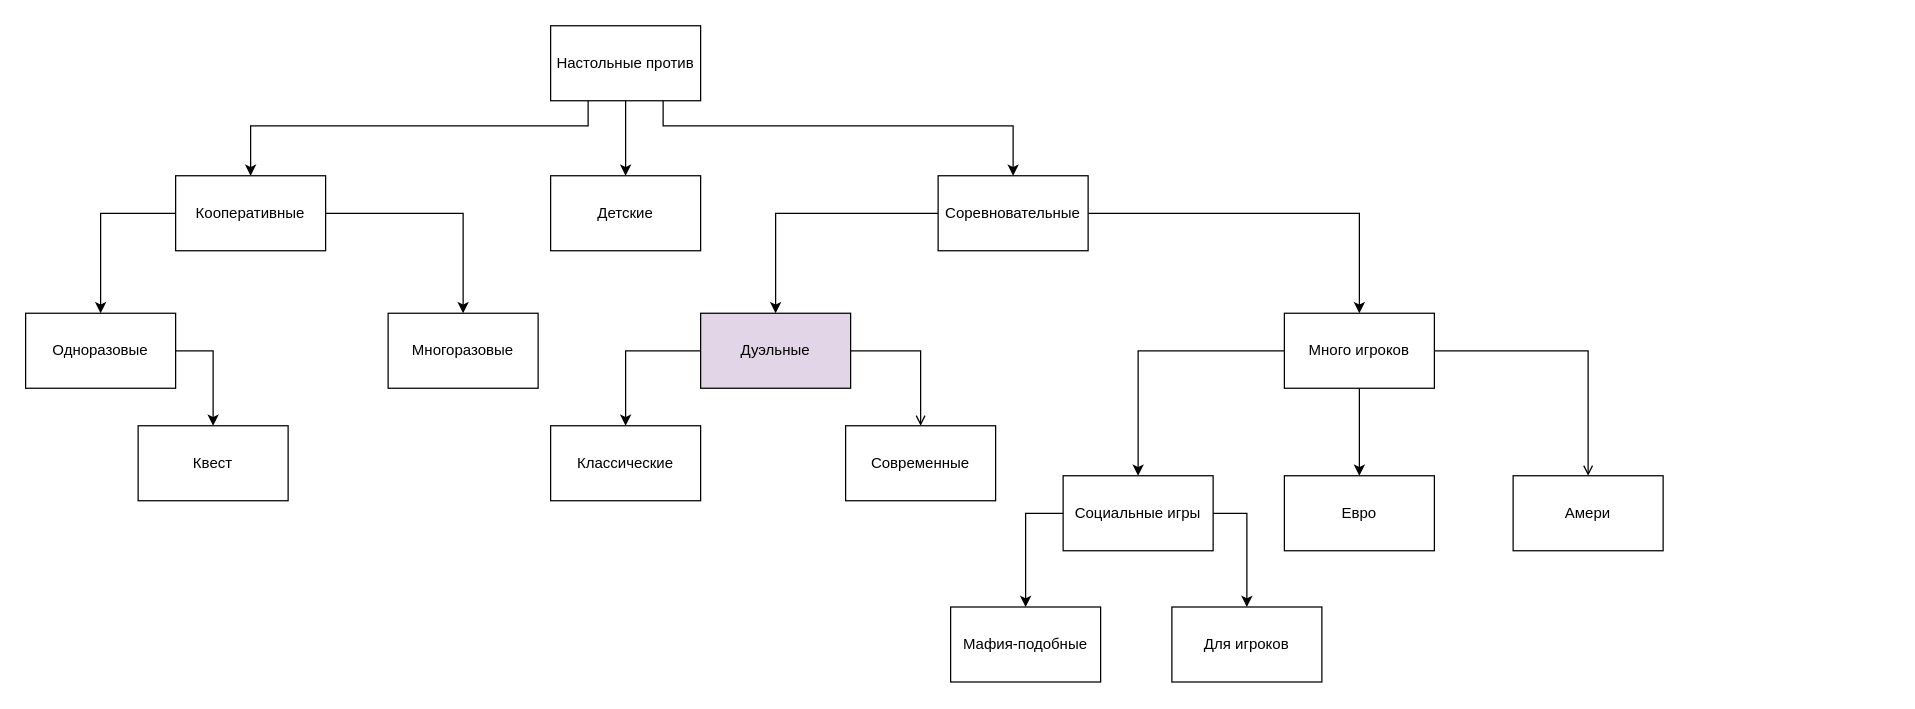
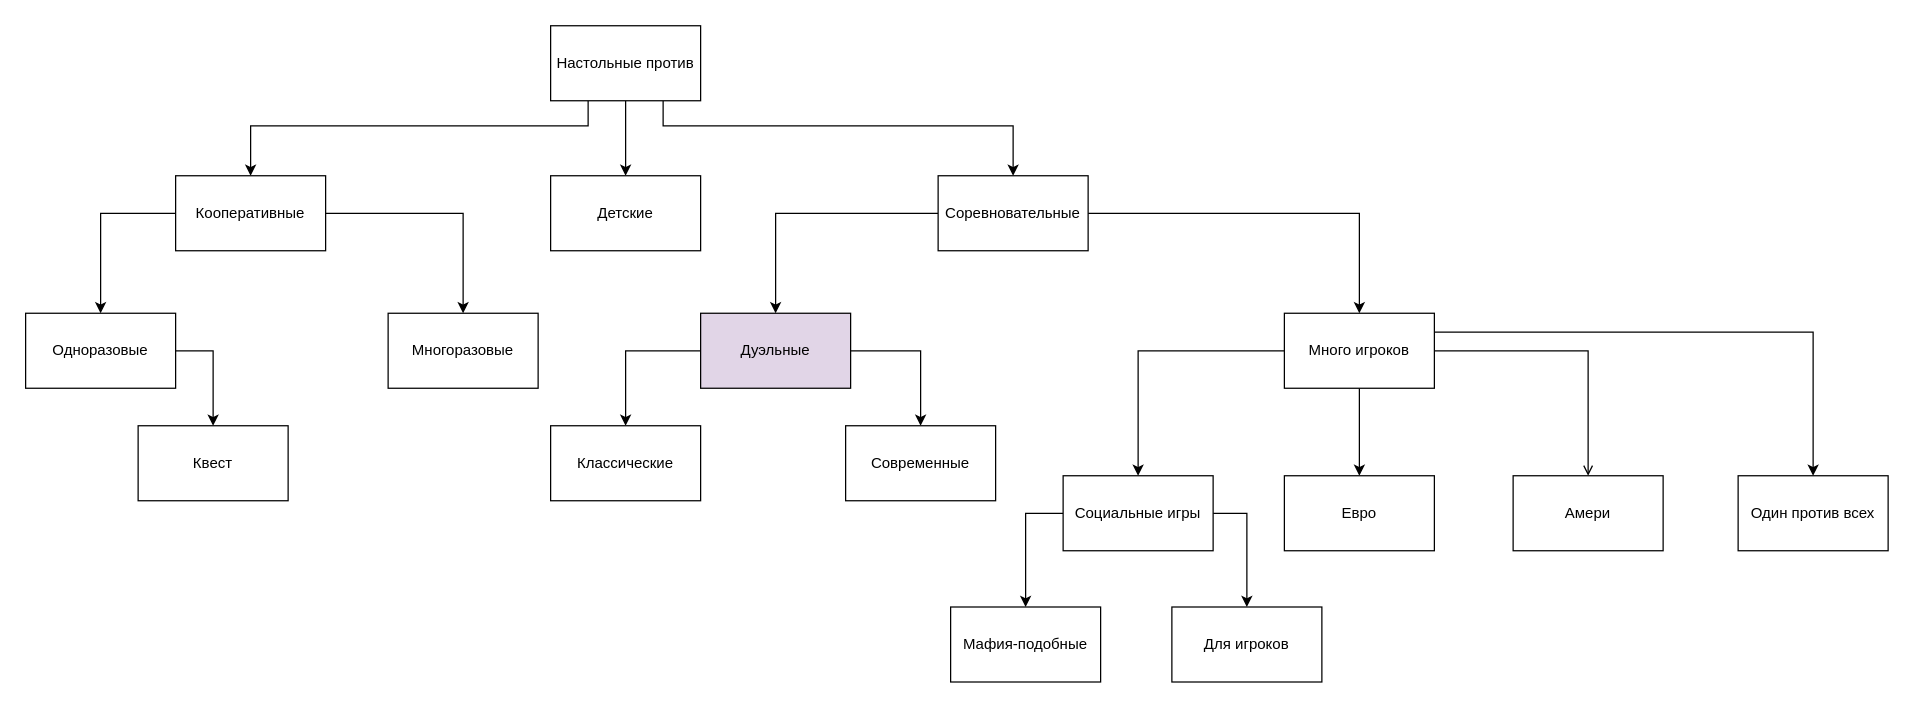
edge "Много игроков" -> "Один против всех": added
edge "Дуэльные" -> "Современные": arrowhead open -> classic
node "Один против всех": added
